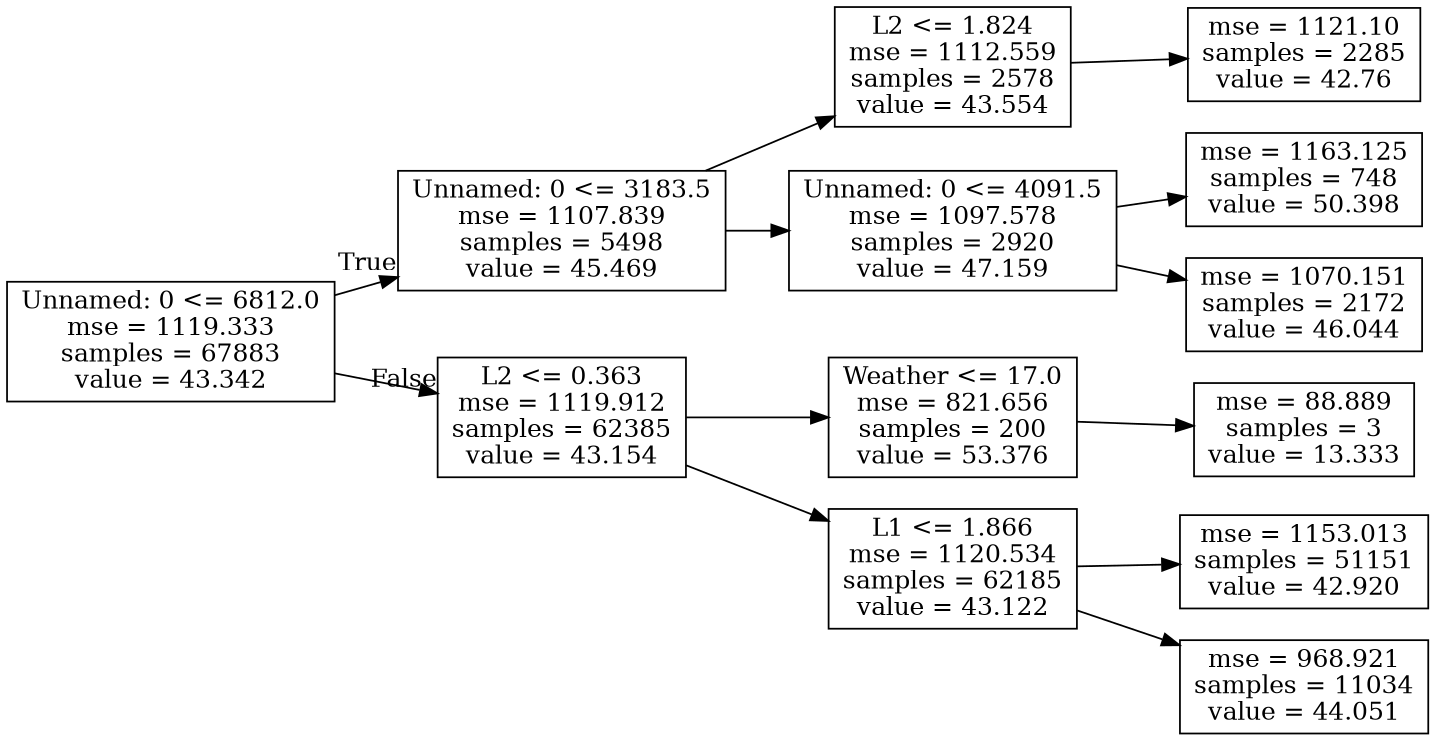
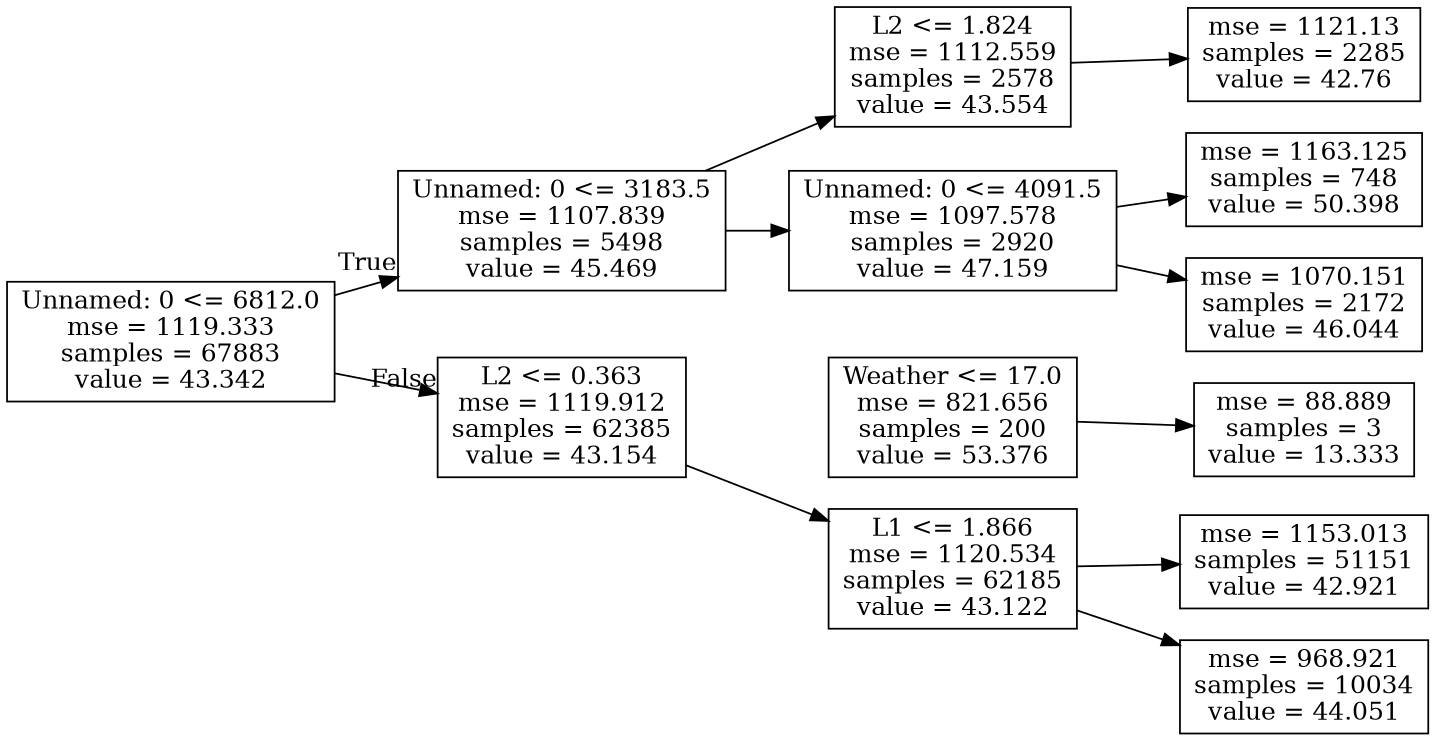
node "mse = 1121.10 samples = 2285 value = 42.76": label "mse = 1121.10 samples = 2285 value = 42.76" -> "mse = 1121.13 samples = 2285 value = 42.76"
edge "L2 <= 0.363 mse = 1119.912 samples = 62385 value = 43.154" -> "Weather <= 17.0 mse = 821.656 samples = 200 value = 53.376": removed
node "mse = 1153.013 samples = 51151 value = 42.920": label "mse = 1153.013 samples = 51151 value = 42.920" -> "mse = 1153.013 samples = 51151 value = 42.921"
node "mse = 968.921 samples = 11034 value = 44.051": label "mse = 968.921 samples = 11034 value = 44.051" -> "mse = 968.921 samples = 10034 value = 44.051"
